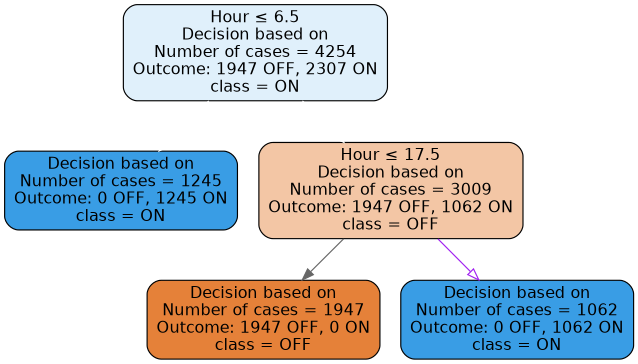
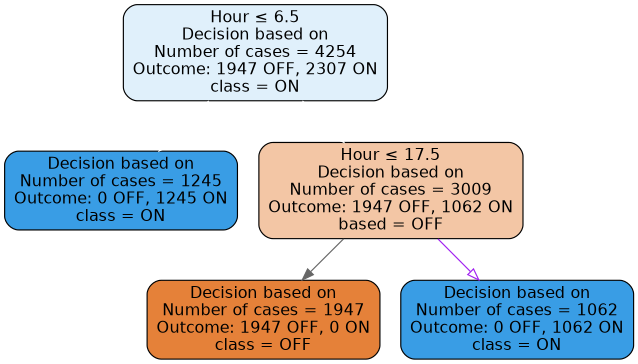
node "Hour ≤ 17.5": text "class = OFF" -> "based = OFF"
